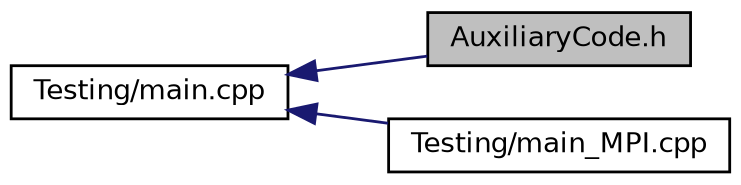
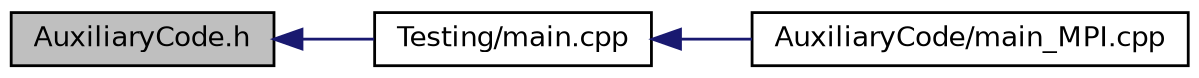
edge "AuxiliaryCode.h" -> "Testing/main.cpp": reversed
node "Testing/main_MPI.cpp": label "Testing/main_MPI.cpp" -> "AuxiliaryCode/main_MPI.cpp"
